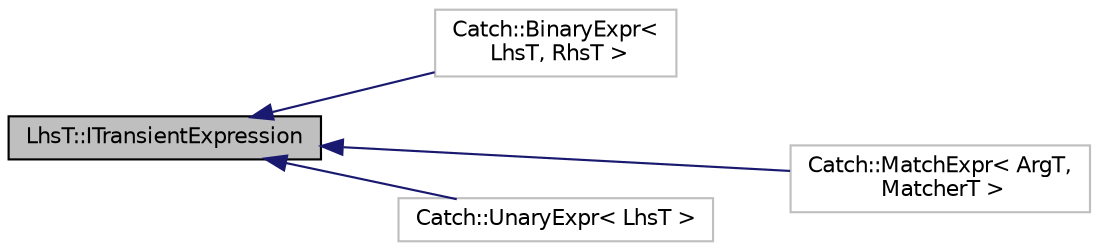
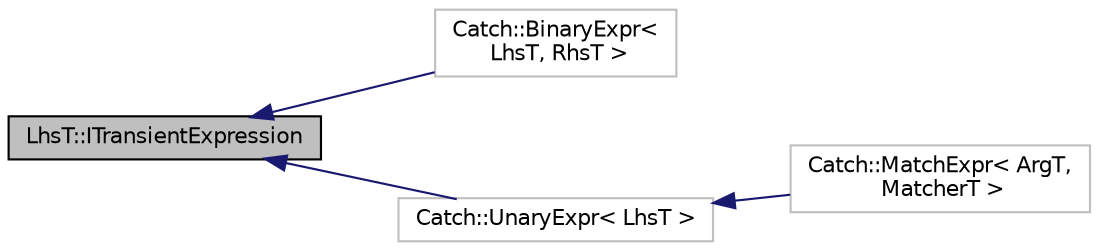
edge "Catch::MatchExpr< ArgT, MatcherT >" -> "LhsT::ITransientExpression": now "Catch::MatchExpr< ArgT, MatcherT >" -> "Catch::UnaryExpr< LhsT >"
